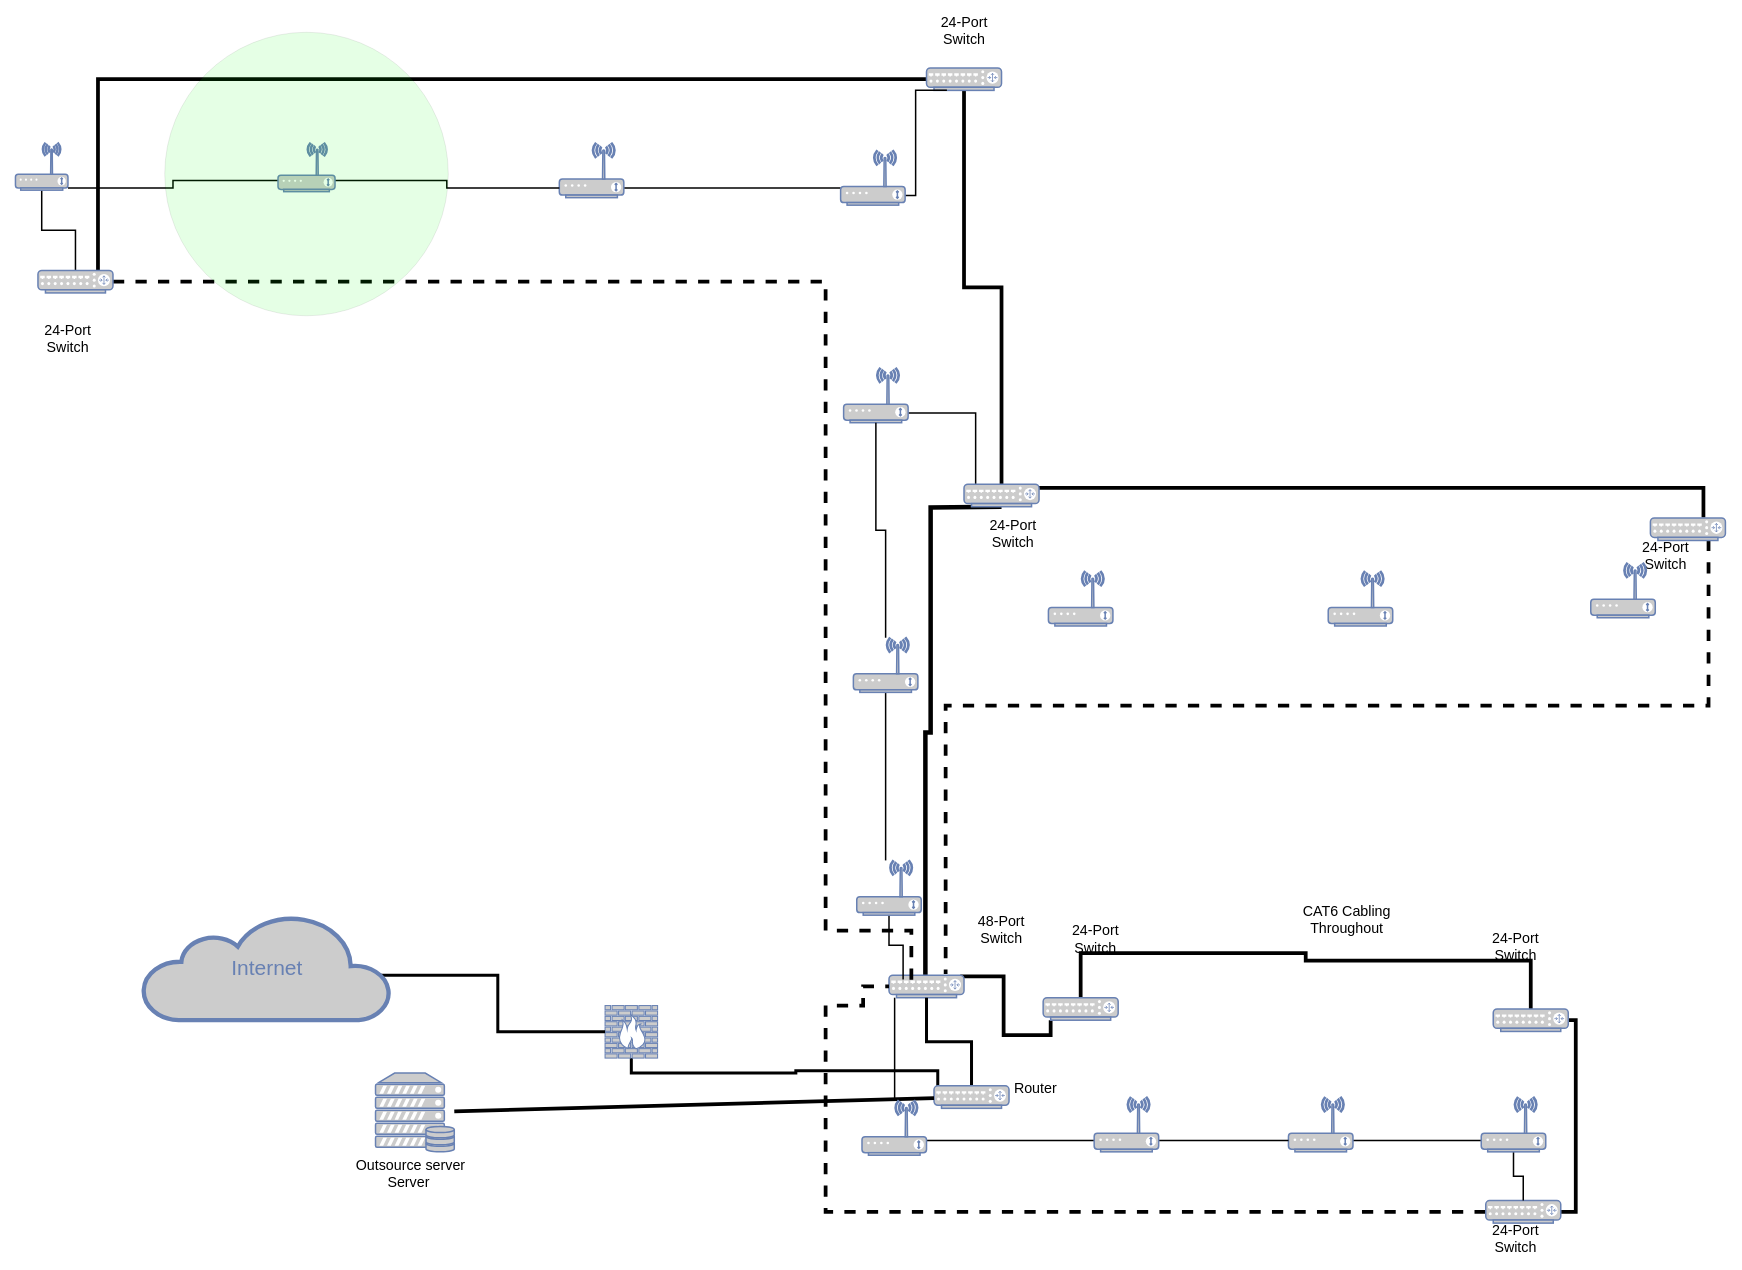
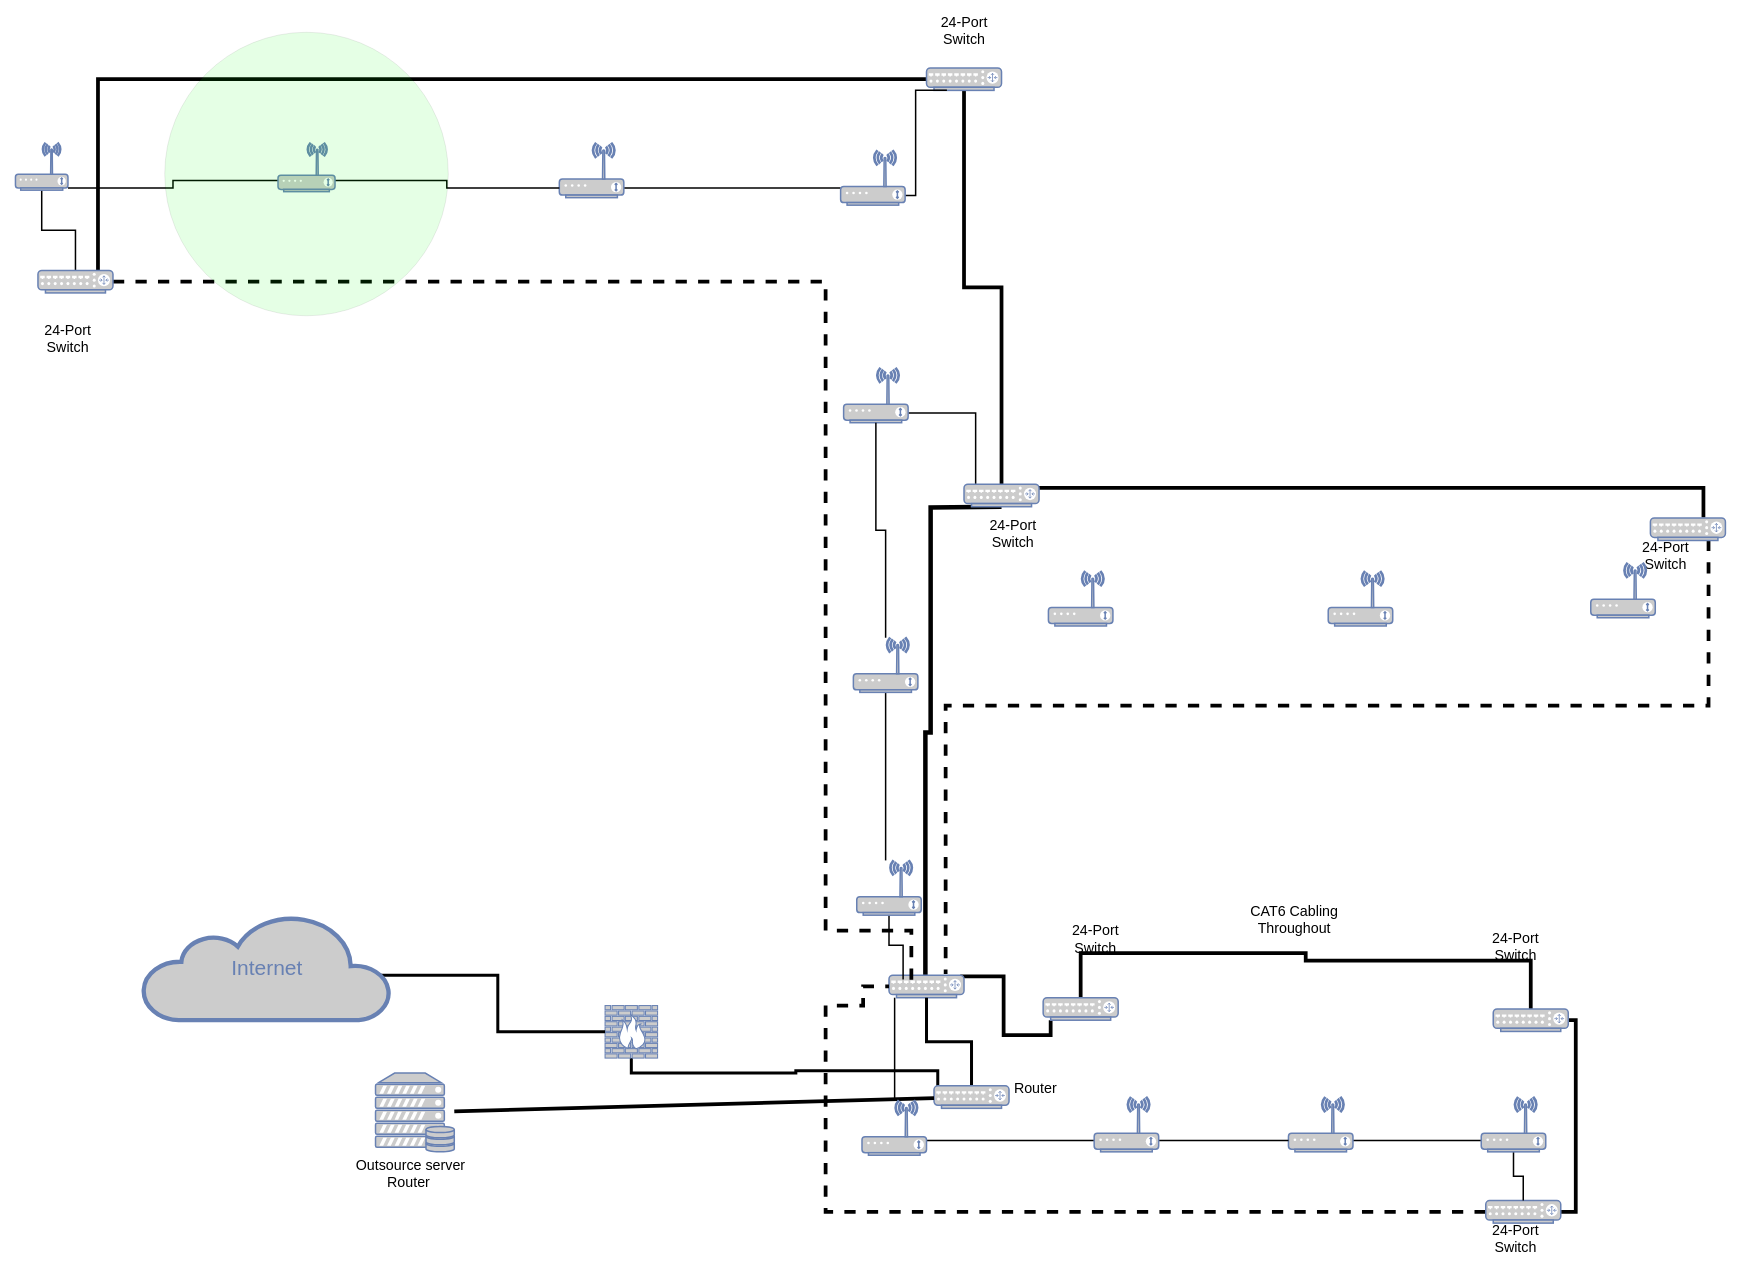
node "CAT6 Cabling Throughout": moved (1347, 920) -> (1294, 920)
node "48-Port Switch": removed
node "Outsource server Server": label "Outsource server Server" -> "Outsource server Router"
